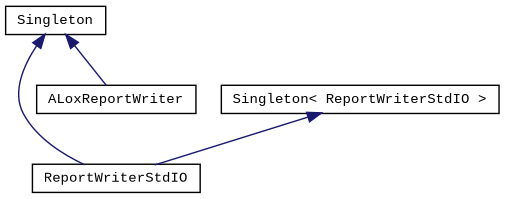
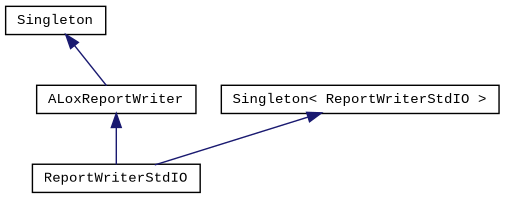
edge "ReportWriterStdIO" -> "Singleton": now "ReportWriterStdIO" -> "ALoxReportWriter"
